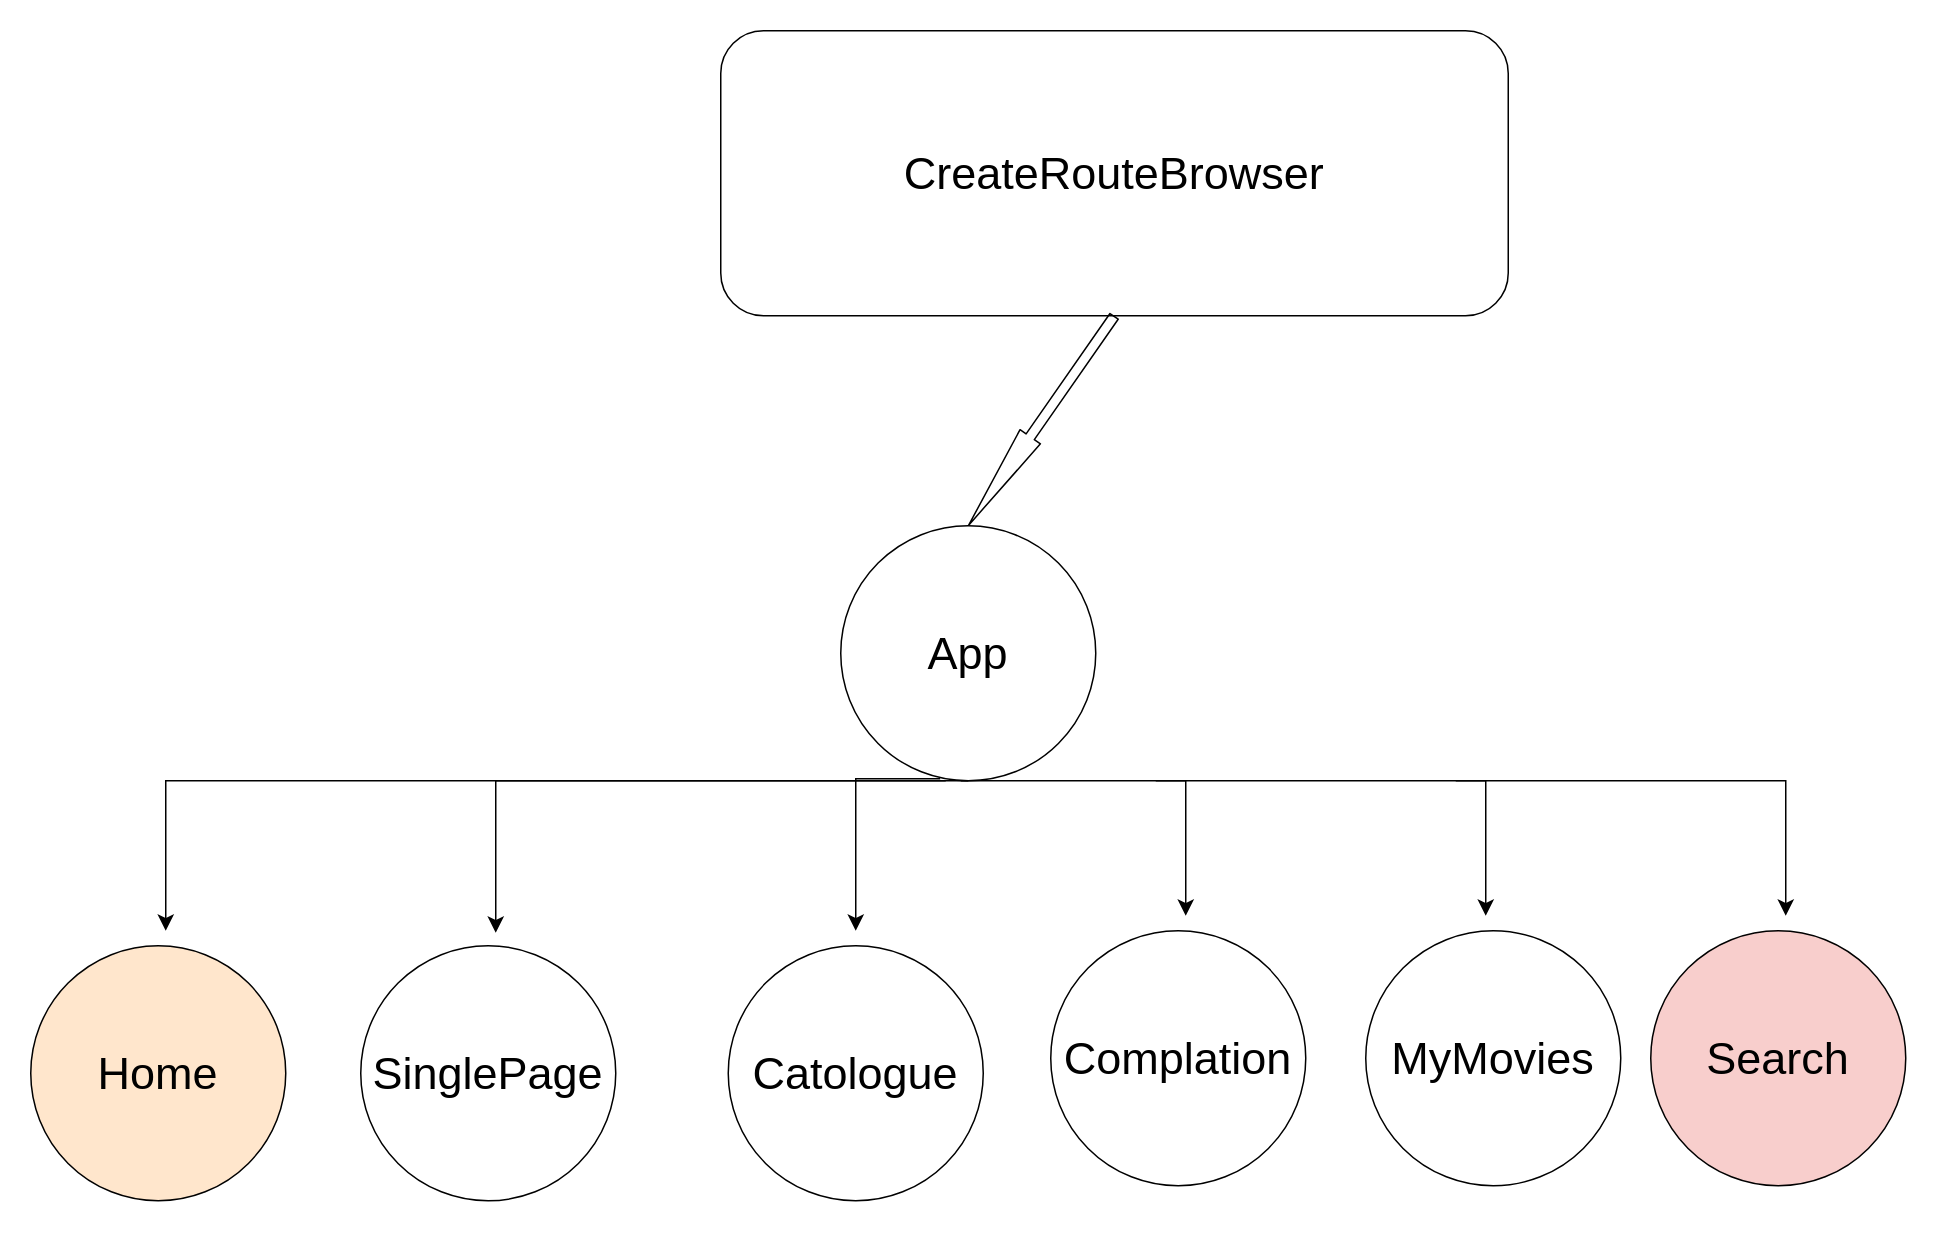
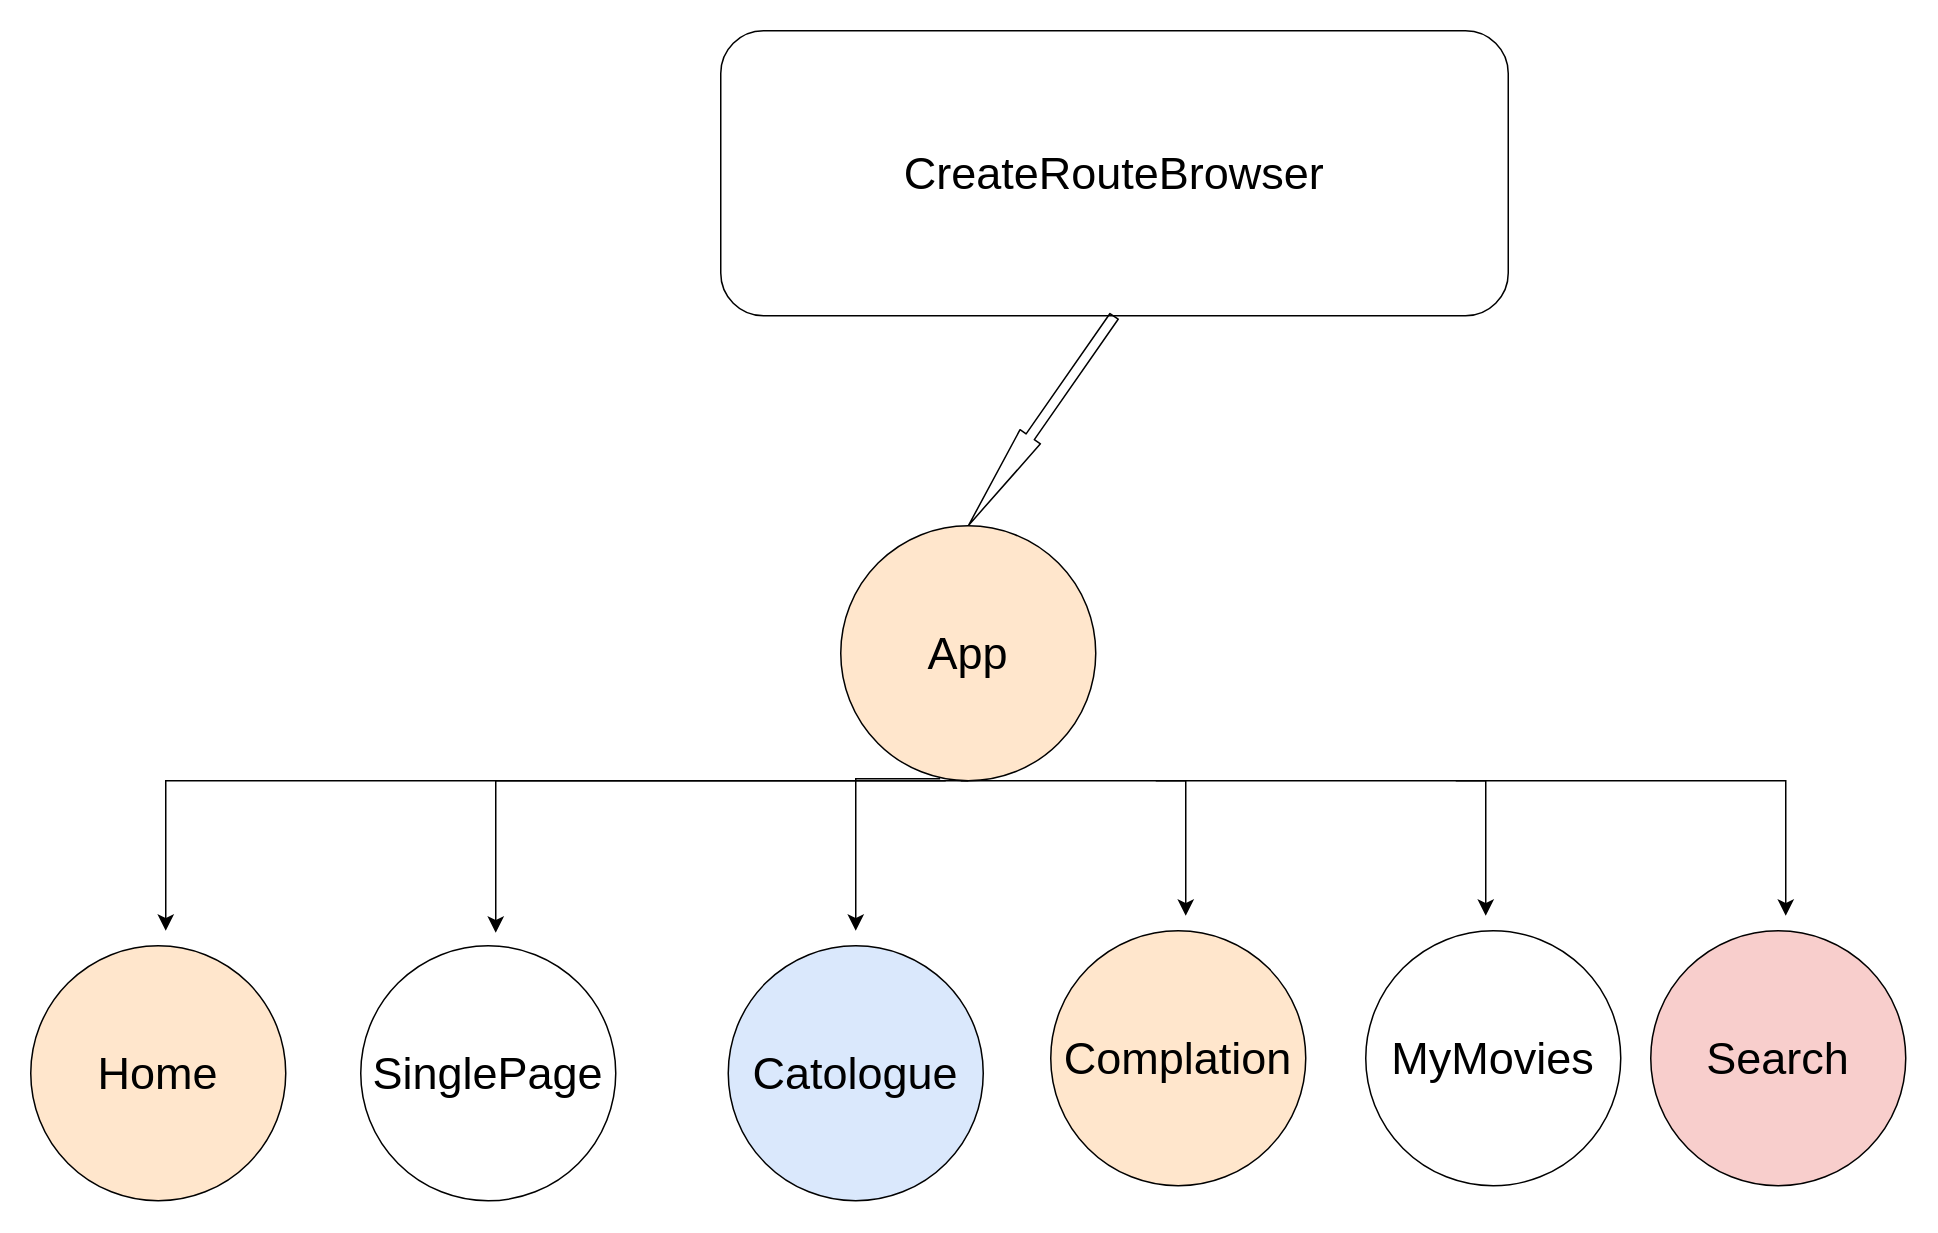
node "App": fillcolor #ffffff -> #ffe6cc
node "Complation": fillcolor #ffffff -> #ffe6cc
node "Catologue": fillcolor #ffffff -> #dae8fc
